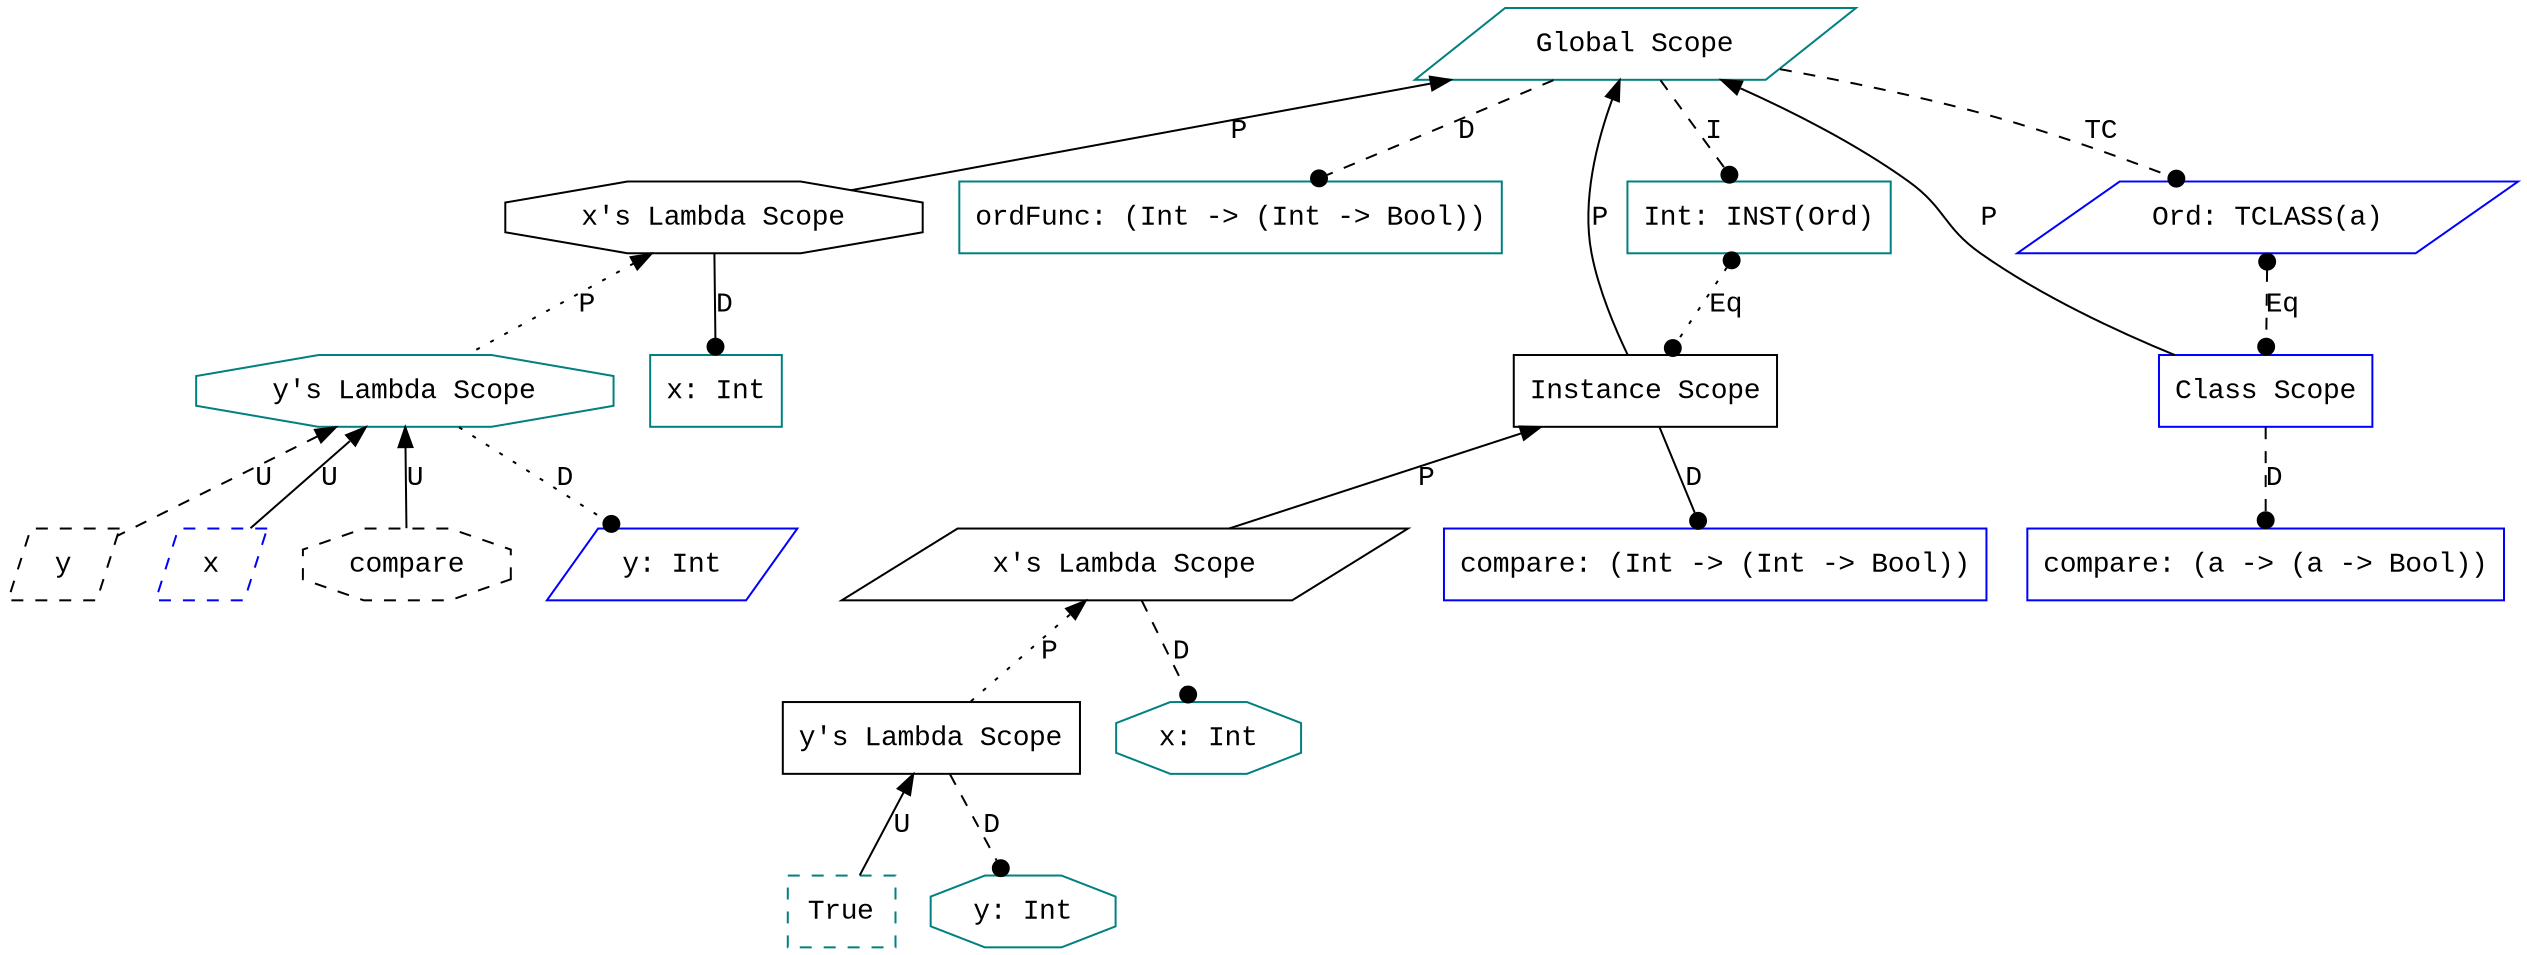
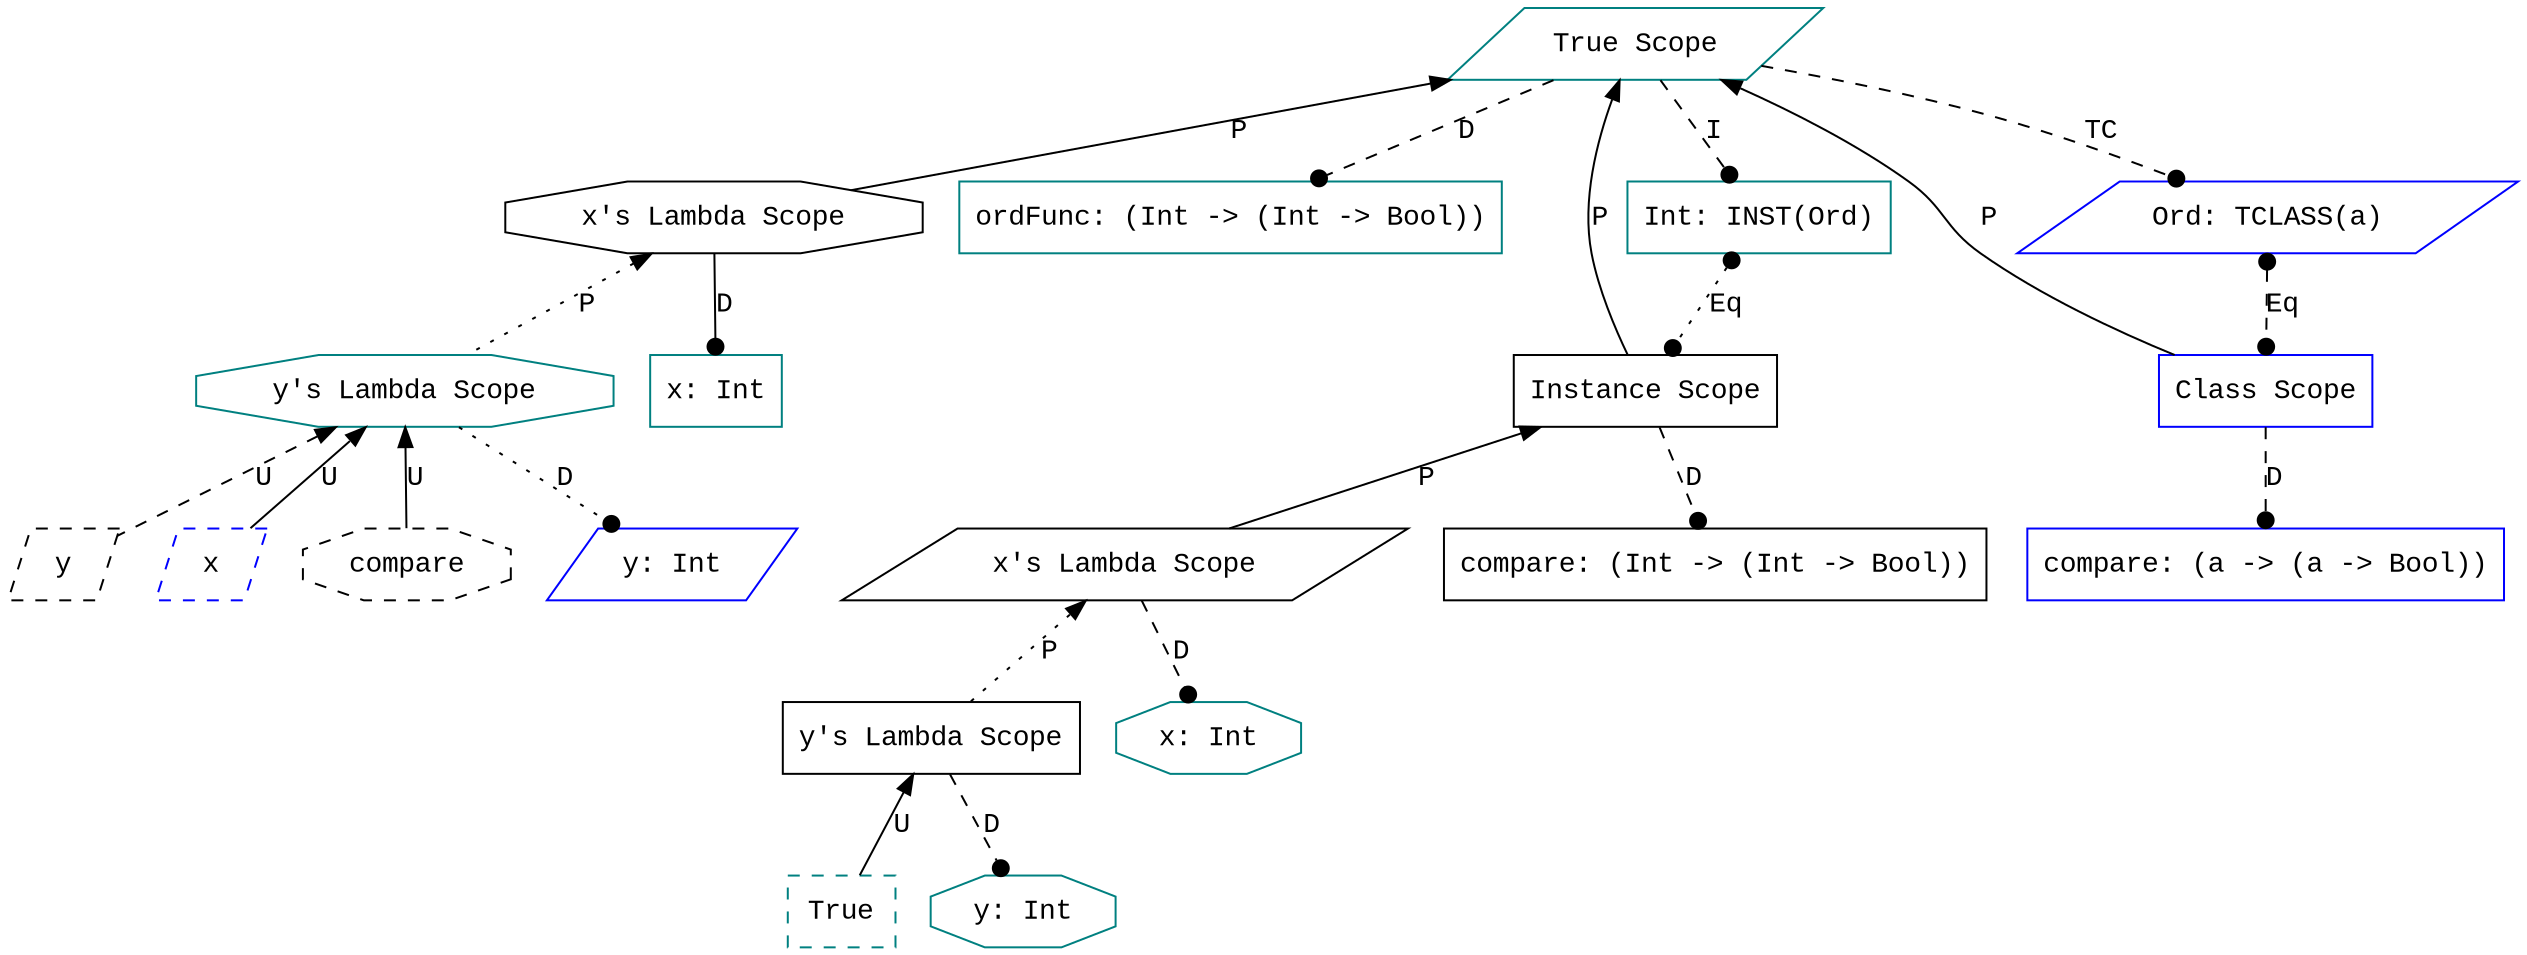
node "Global Scope": label "Global Scope" -> "True Scope"
edge "Instance Scope" -- "compare: (Int -> (Int -> Bool))": style solid -> dashed
node "compare: (Int -> (Int -> Bool))": color blue -> black
